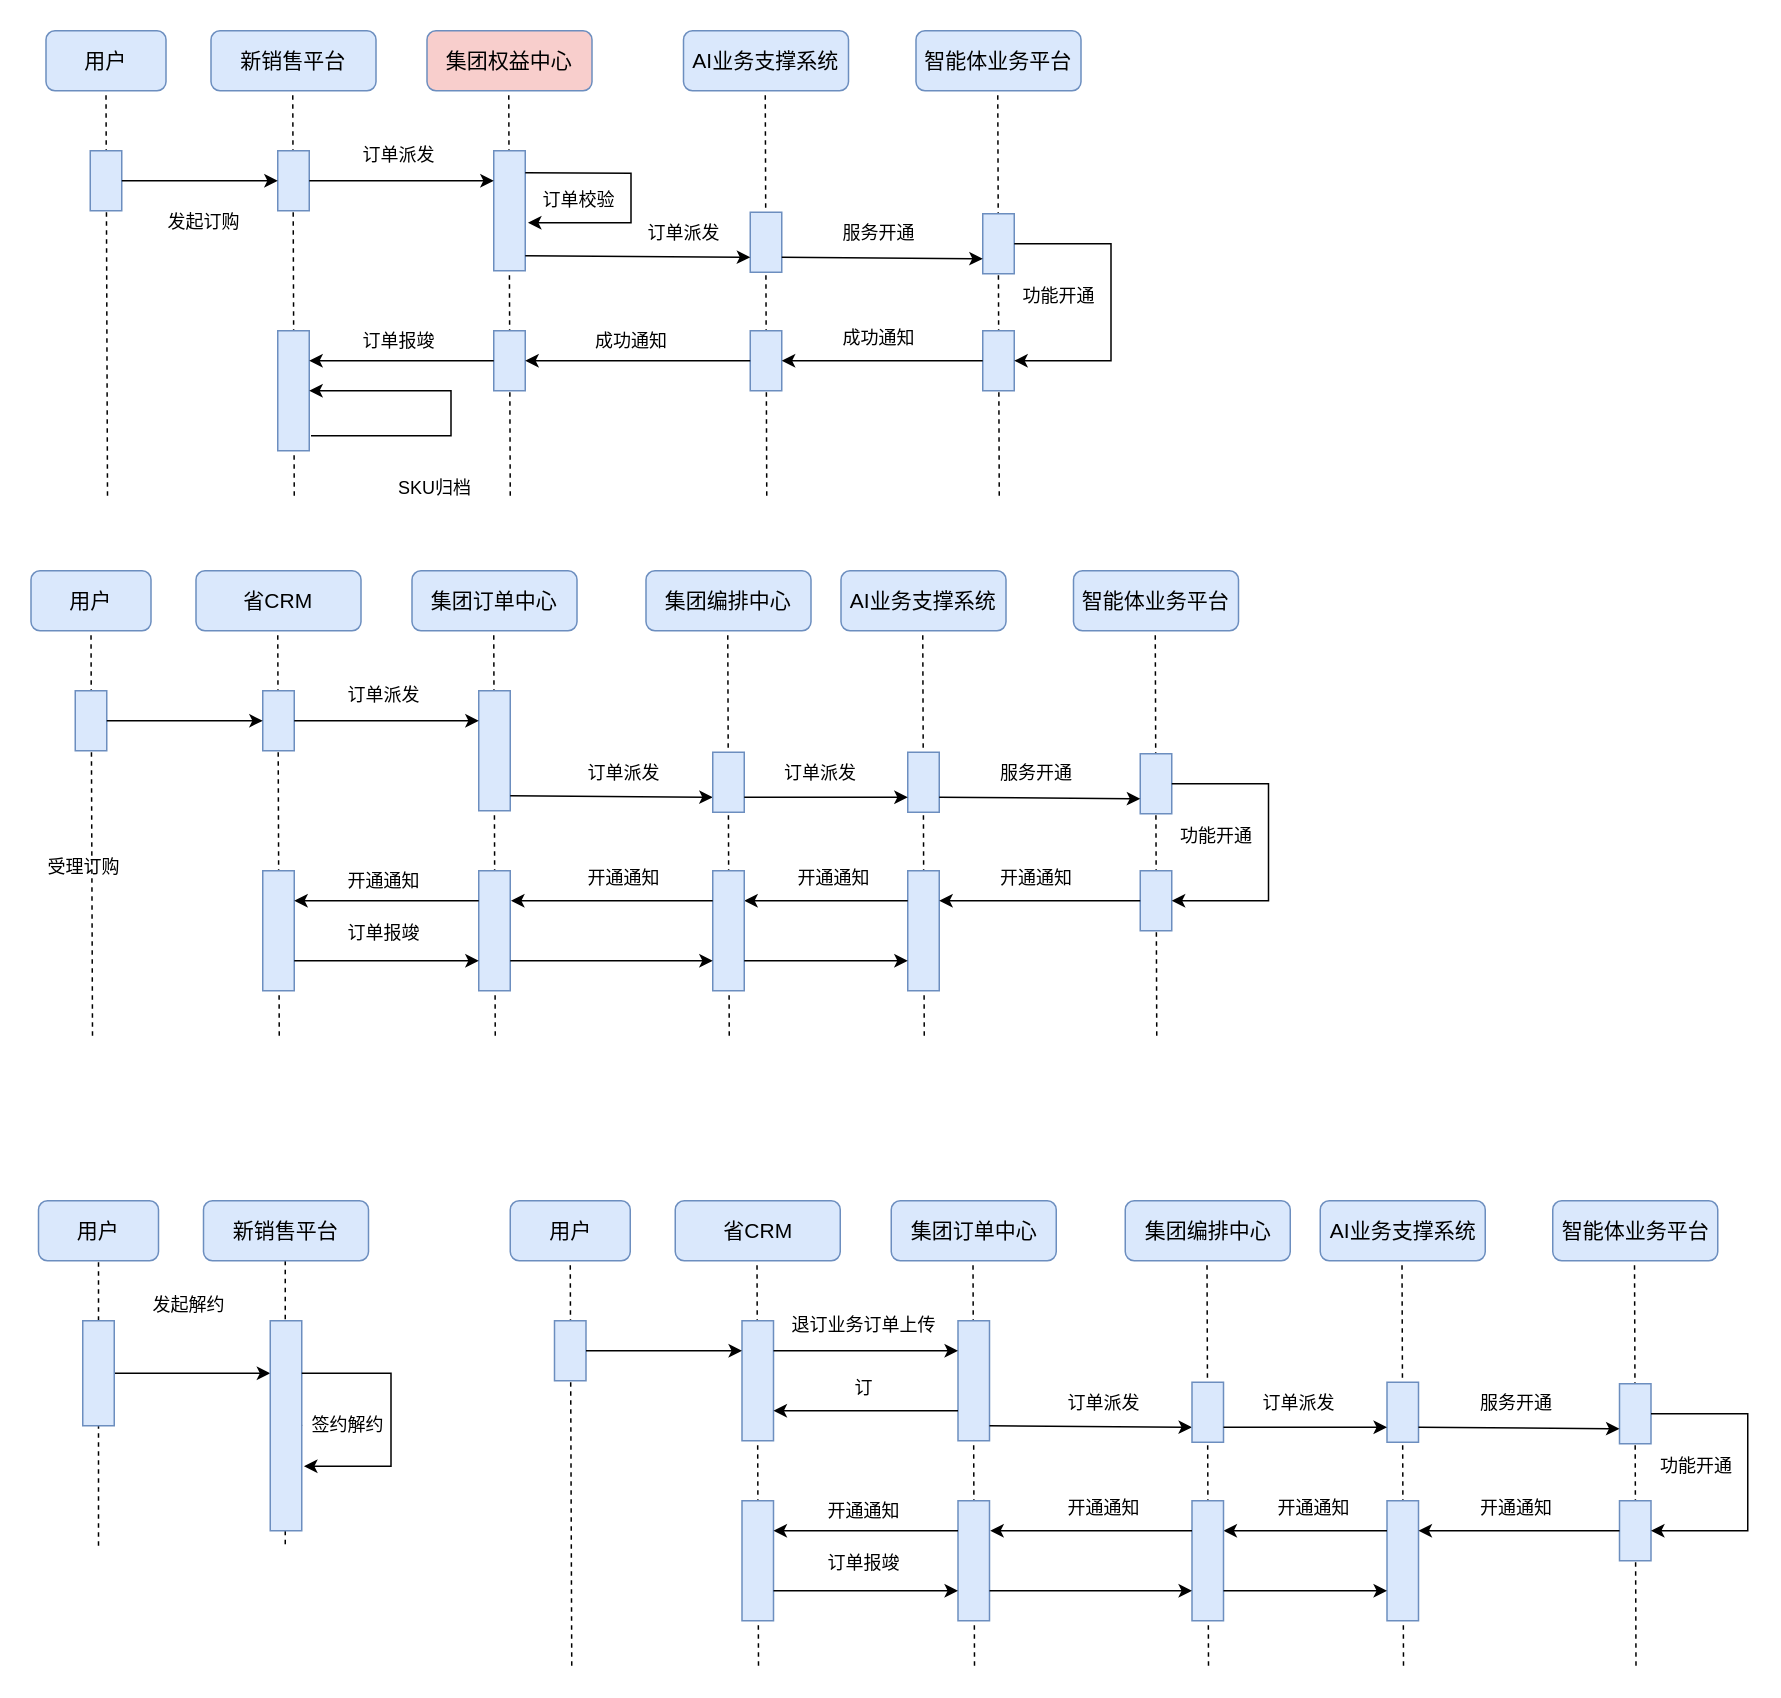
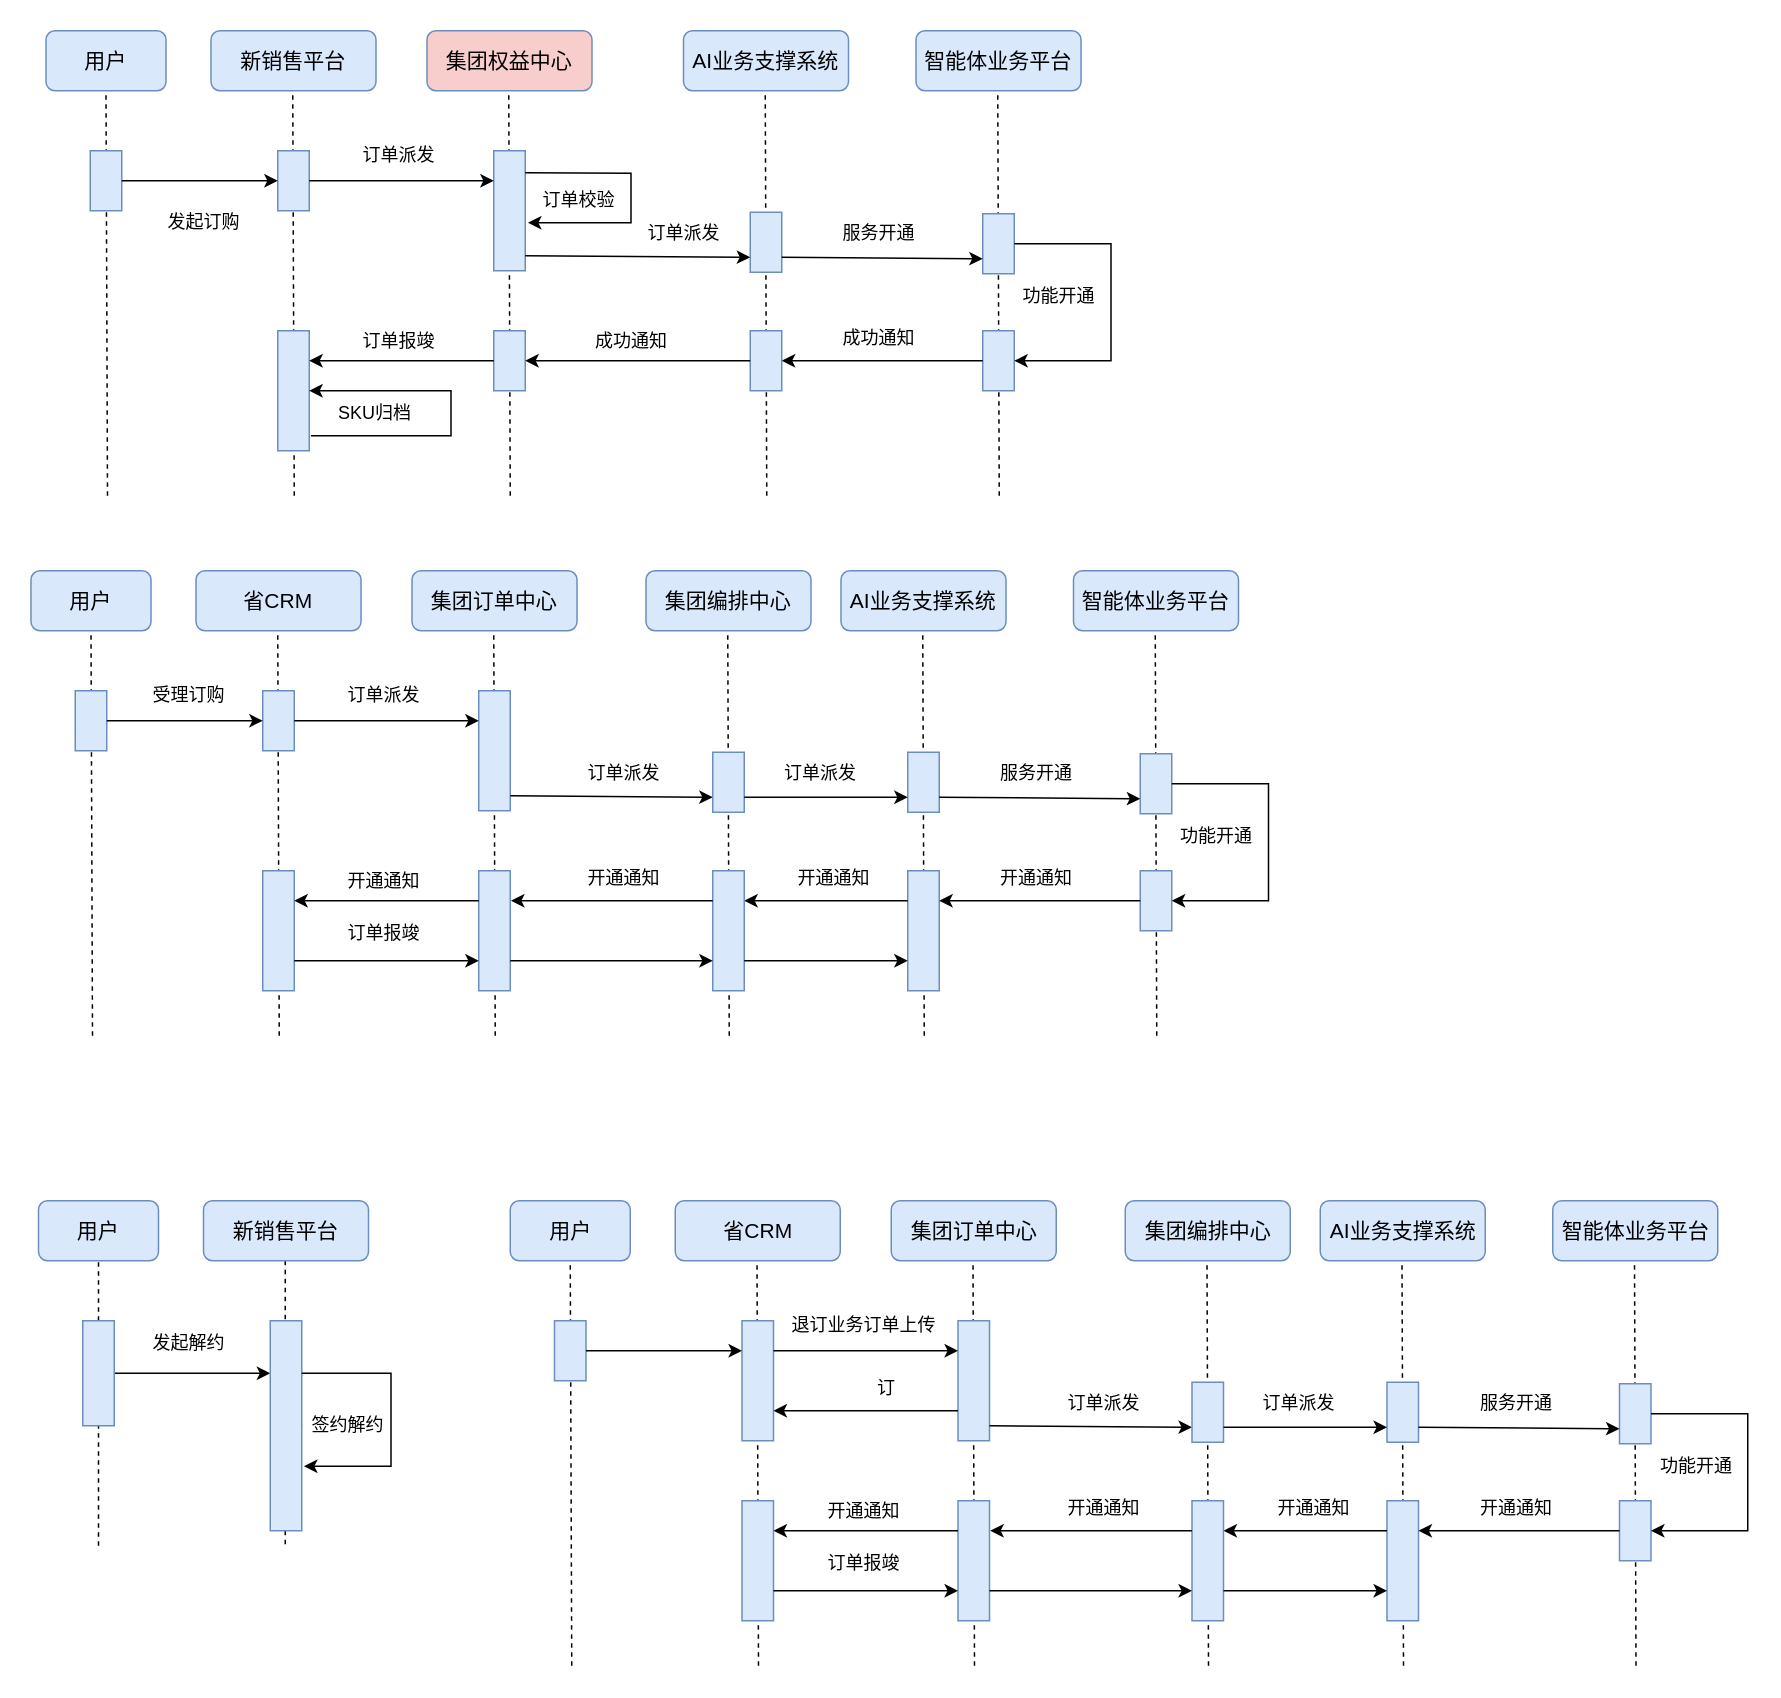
node "SKU归档": moved (434, 488) -> (374, 413)
node "受理订购": moved (83, 868) -> (188, 695)
node "发起解约": moved (188, 1306) -> (188, 1343)
node "订": moved (863, 1388) -> (886, 1388)
